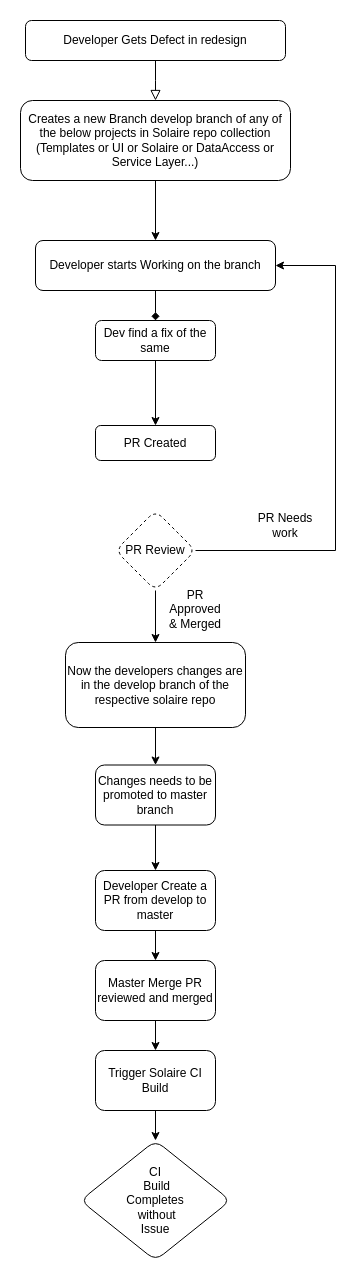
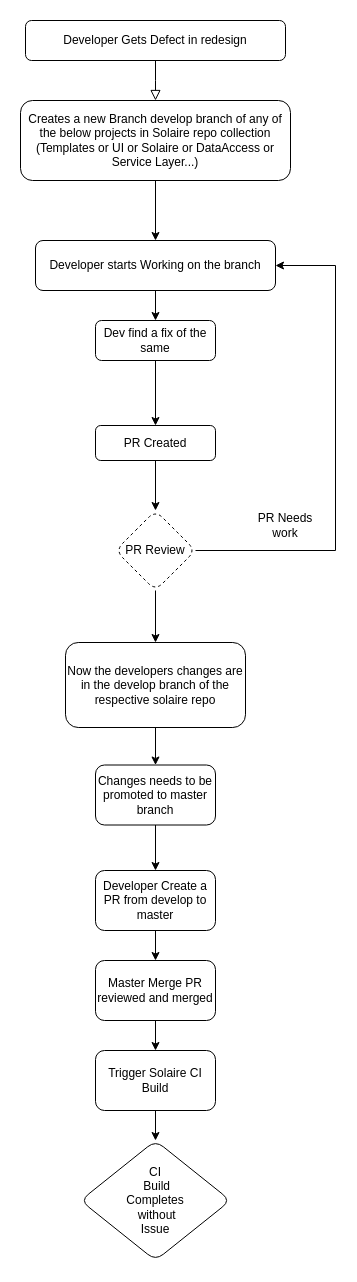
edge "Developer starts Working on the branch" -> "Dev find a fix of the same": arrowhead diamond -> classic
edge "PR Created" -> "PR Review": added
node "PR Approved & Merged": removed
